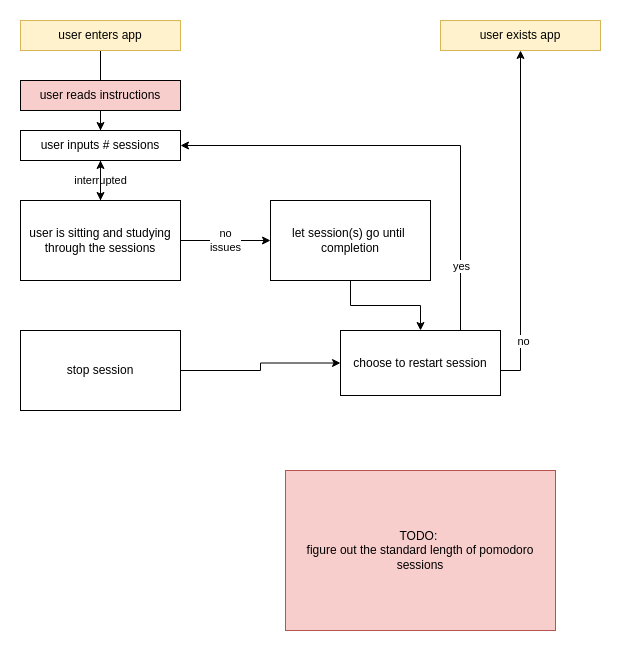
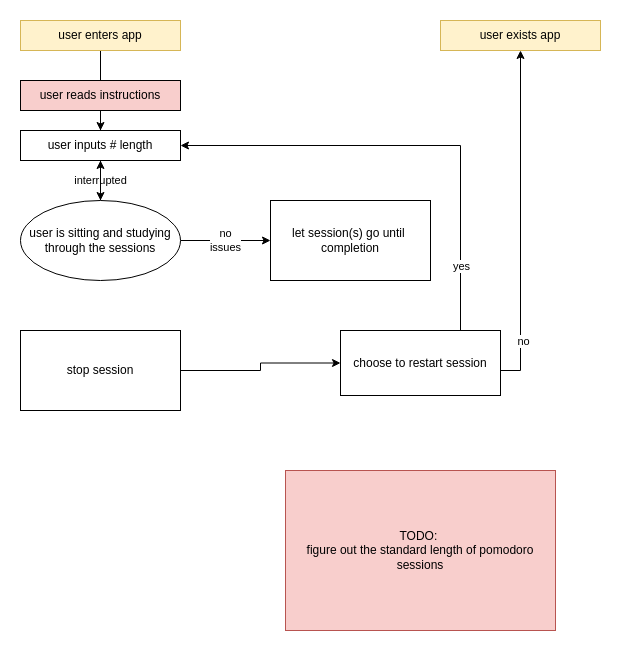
node "user inputs # sessions": label "user inputs # sessions" -> "user inputs # length"
node "user is sitting and studying through the sessions": shape rectangle -> ellipse
edge "let session(s) go until completion" -> "choose to restart session": removed
